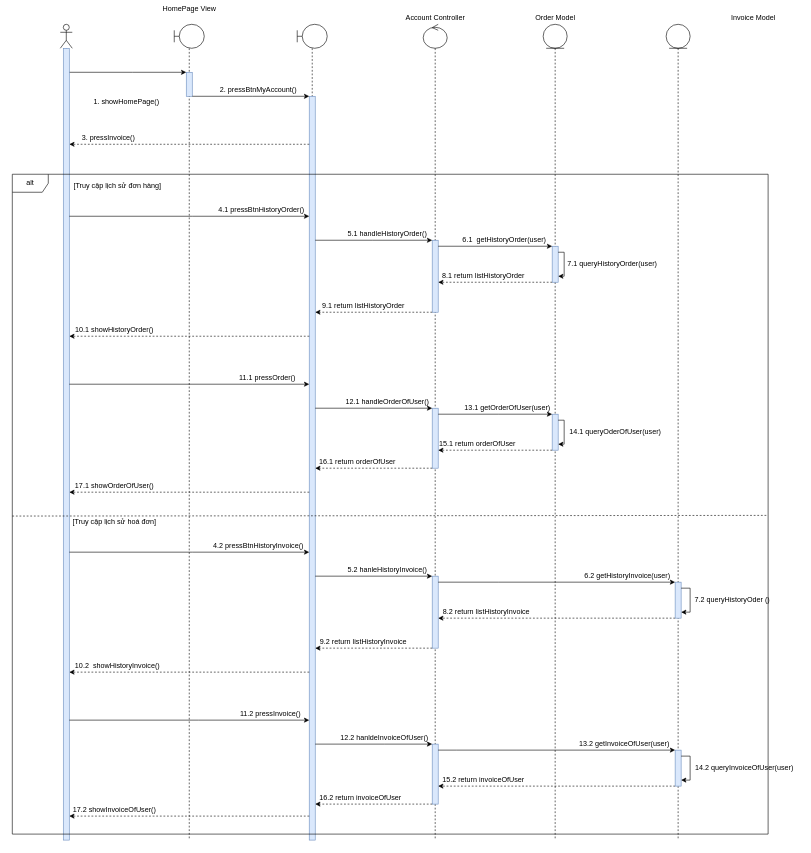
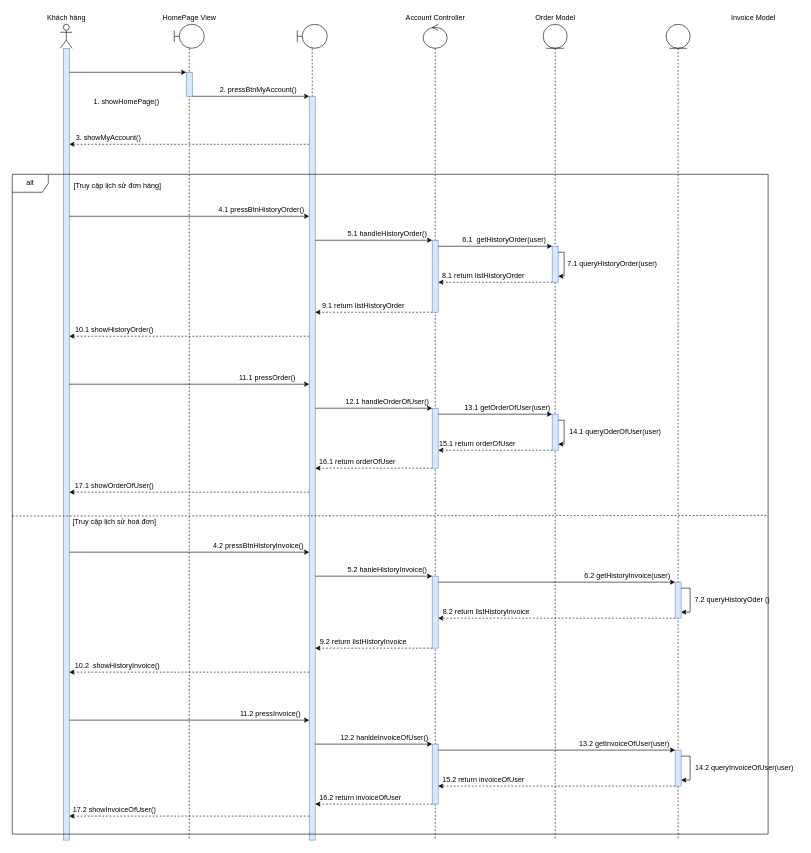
node "HomePage View": moved (189, 9) -> (189, 18)
node "Khách hàng": added
node "3. pressInvoice()": label "3. pressInvoice()" -> "3. showMyAccount()"
